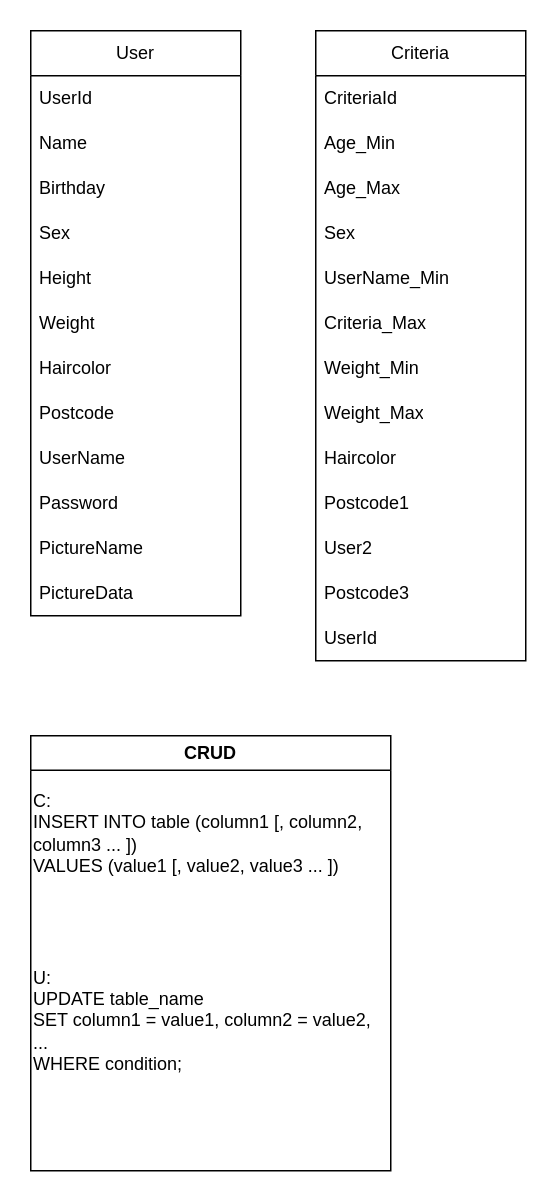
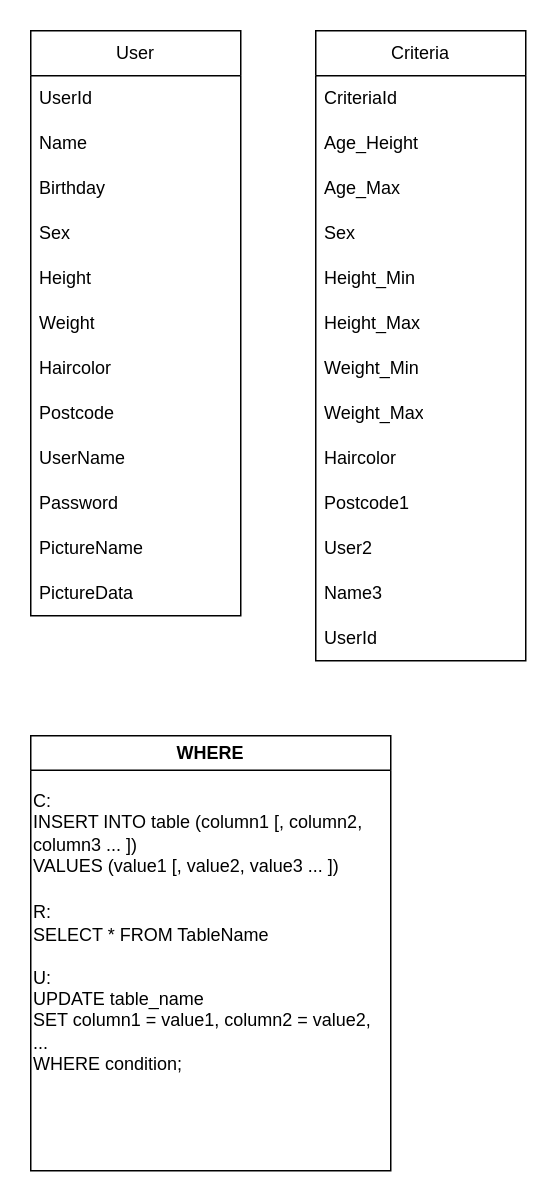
node "Age_Min": label "Age_Min" -> "Age_Height"
node "UserName_Min": label "UserName_Min" -> "Height_Min"
node "Criteria_Max": label "Criteria_Max" -> "Height_Max"
node "Postcode3": label "Postcode3" -> "Name3"
node "CRUD": label "CRUD" -> "WHERE"
node "R: SELECT * FROM TableName": added
